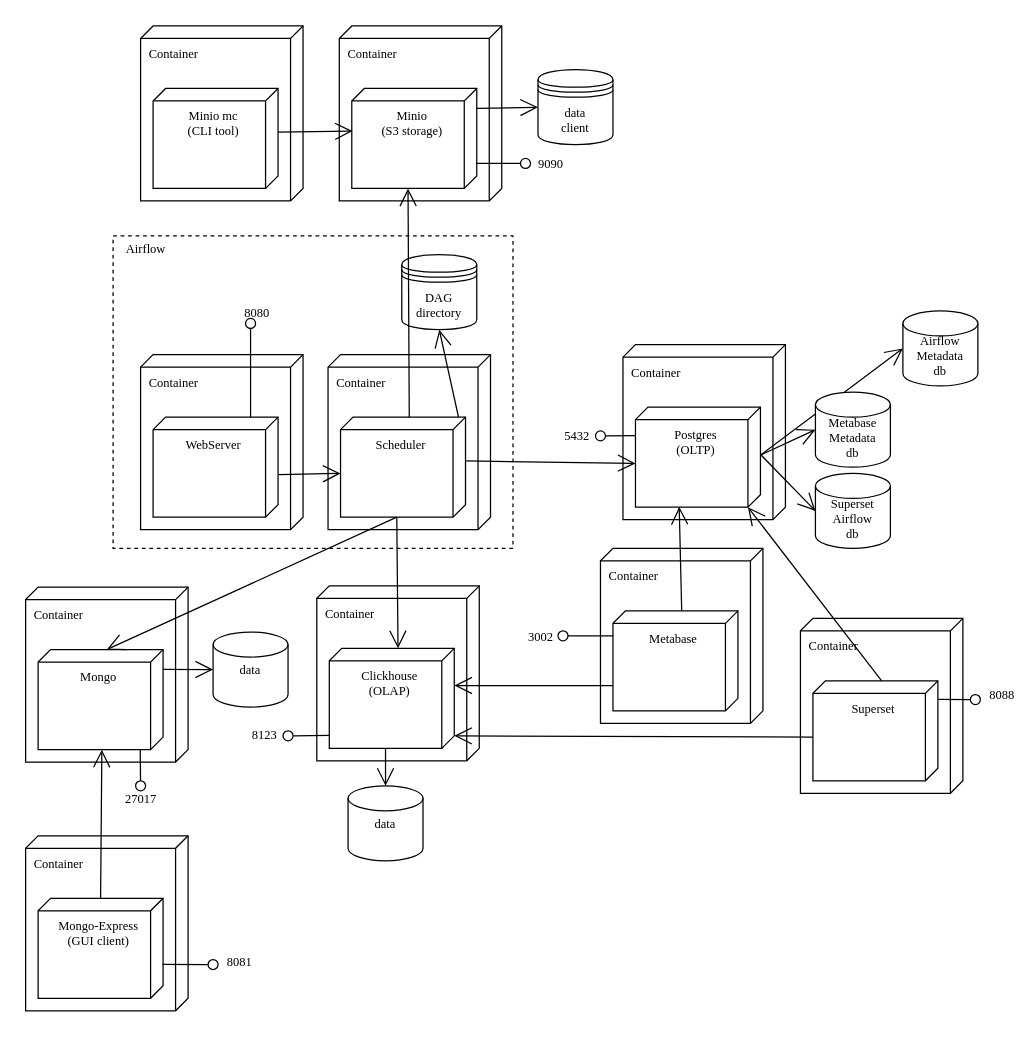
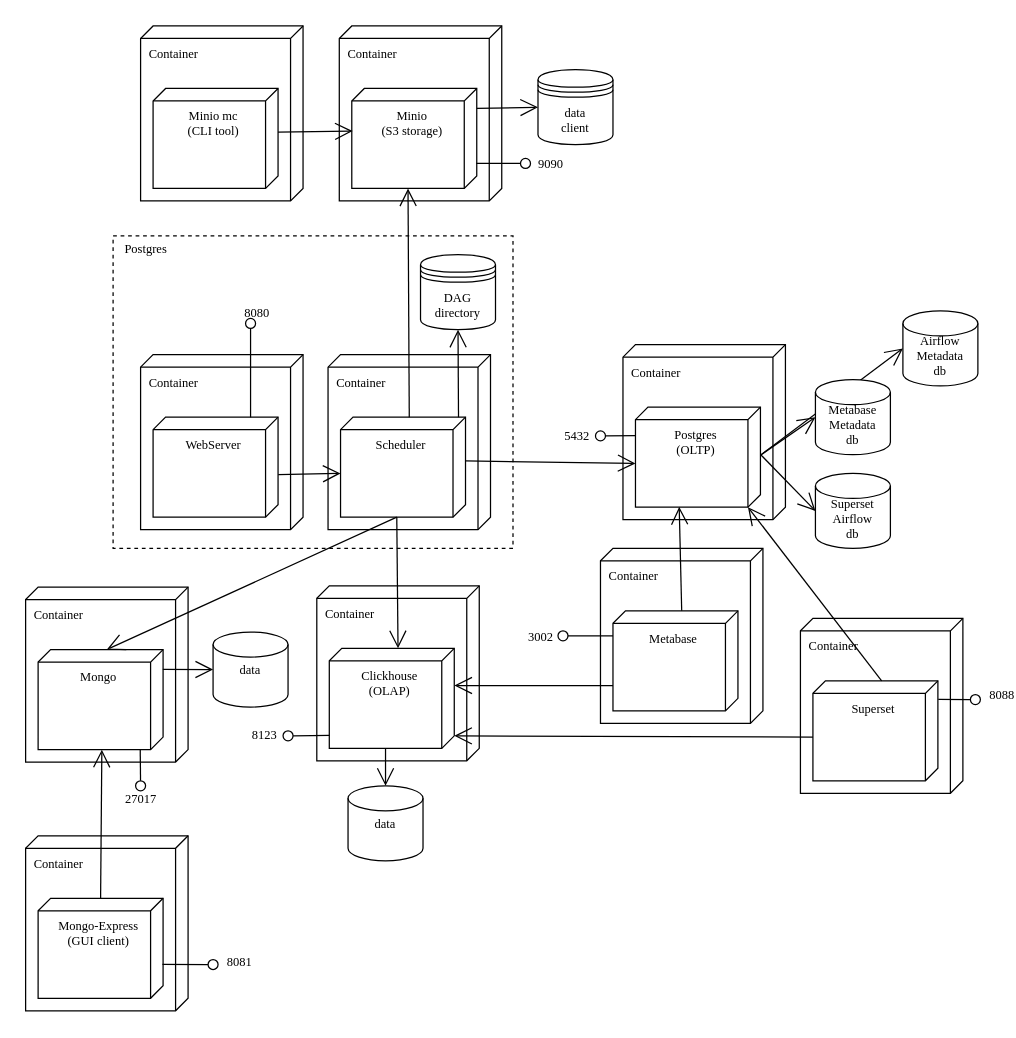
node "Airflow": label "Airflow" -> "Postgres"
node "DAGdirectory": moved (439, 292) -> (458, 292)
node "Metabase Metadatadb": moved (853, 429) -> (853, 417)
